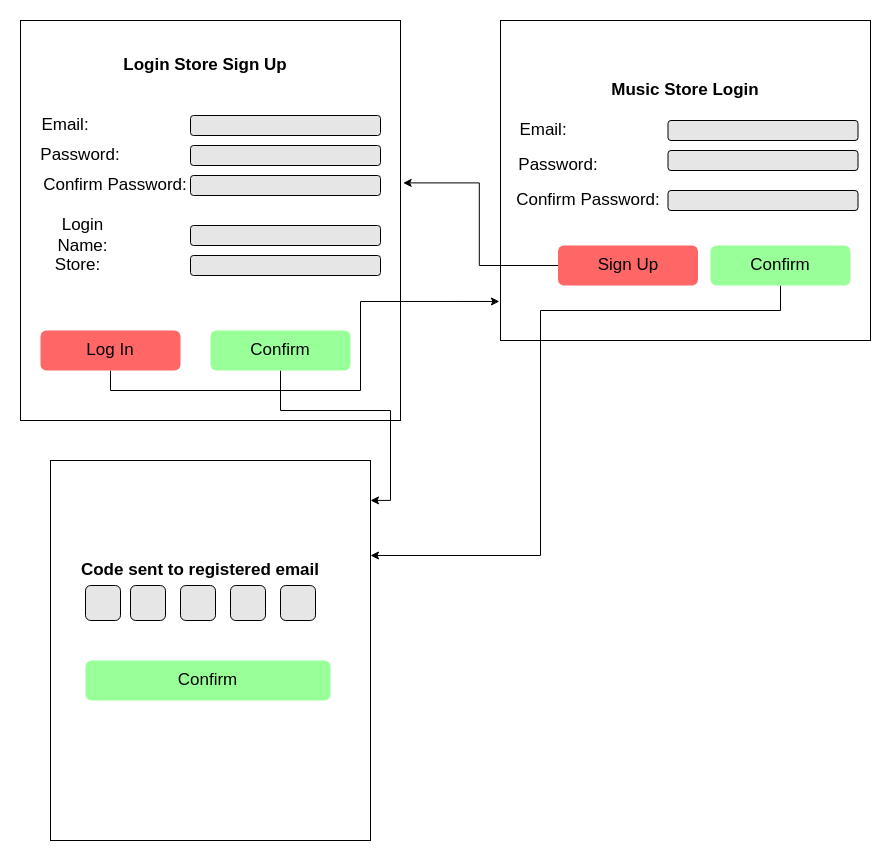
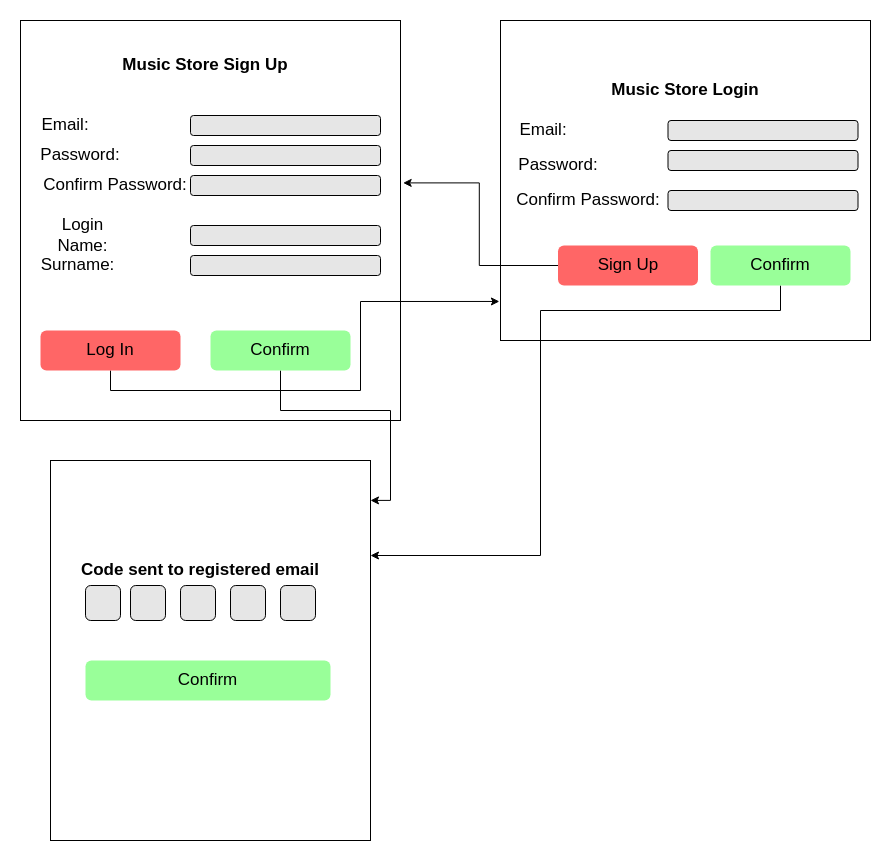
node "Login Store Sign Up": label "Login Store Sign Up" -> "Music Store Sign Up"
node "Store:": label "Store:" -> "Surname:"
